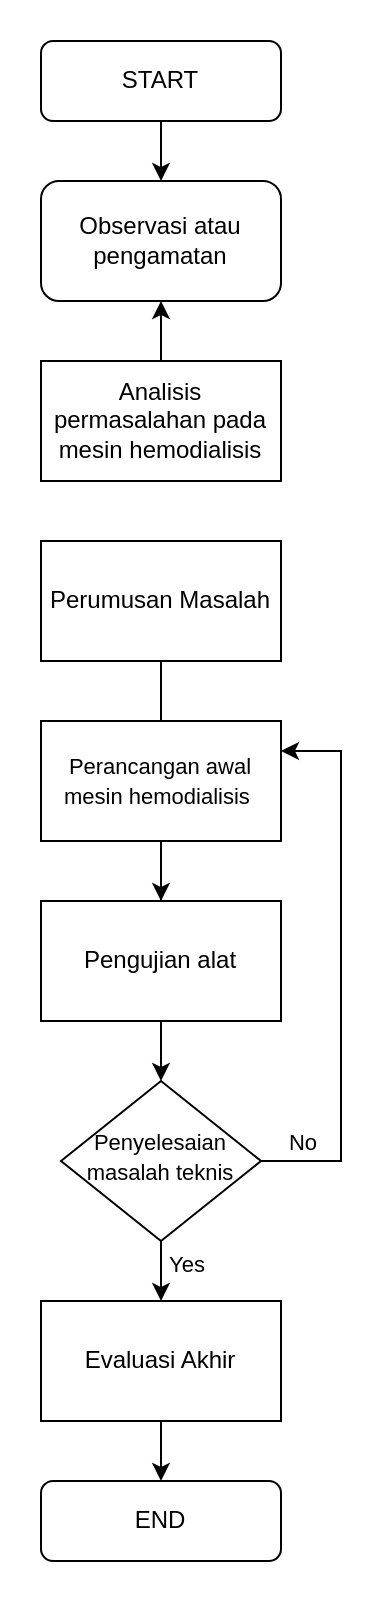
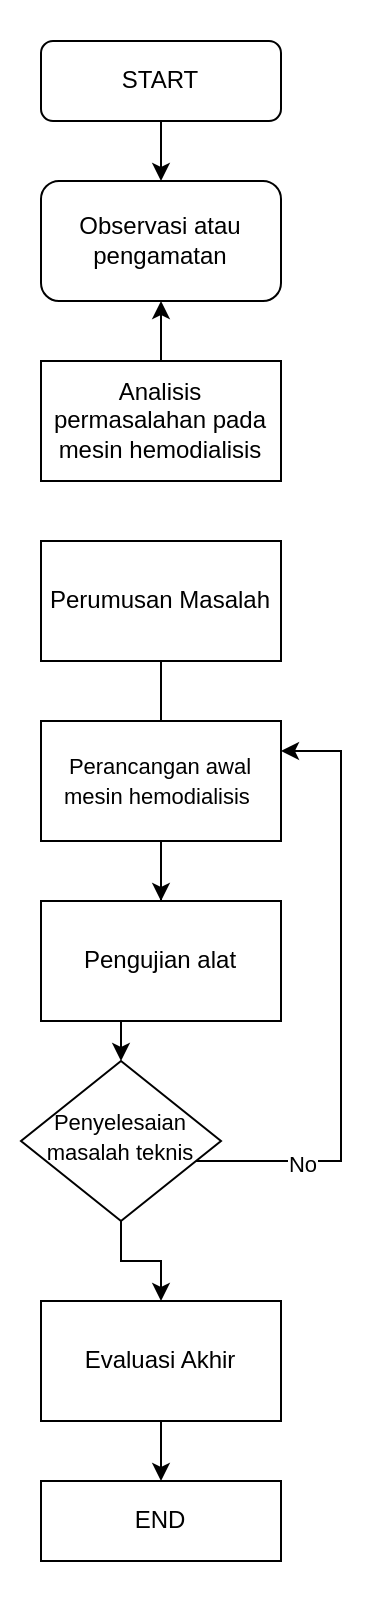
node "Penyelesaian masalah teknis": moved (161, 1161) -> (121, 1141)
node "Yes": removed
node "END": shape rounded rectangle -> rectangle
